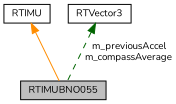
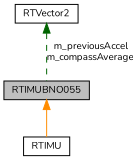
node "RTVector3": label "RTVector3" -> "RTVector2"
edge "RTIMUBNO055" -> "RTIMU": reversed
